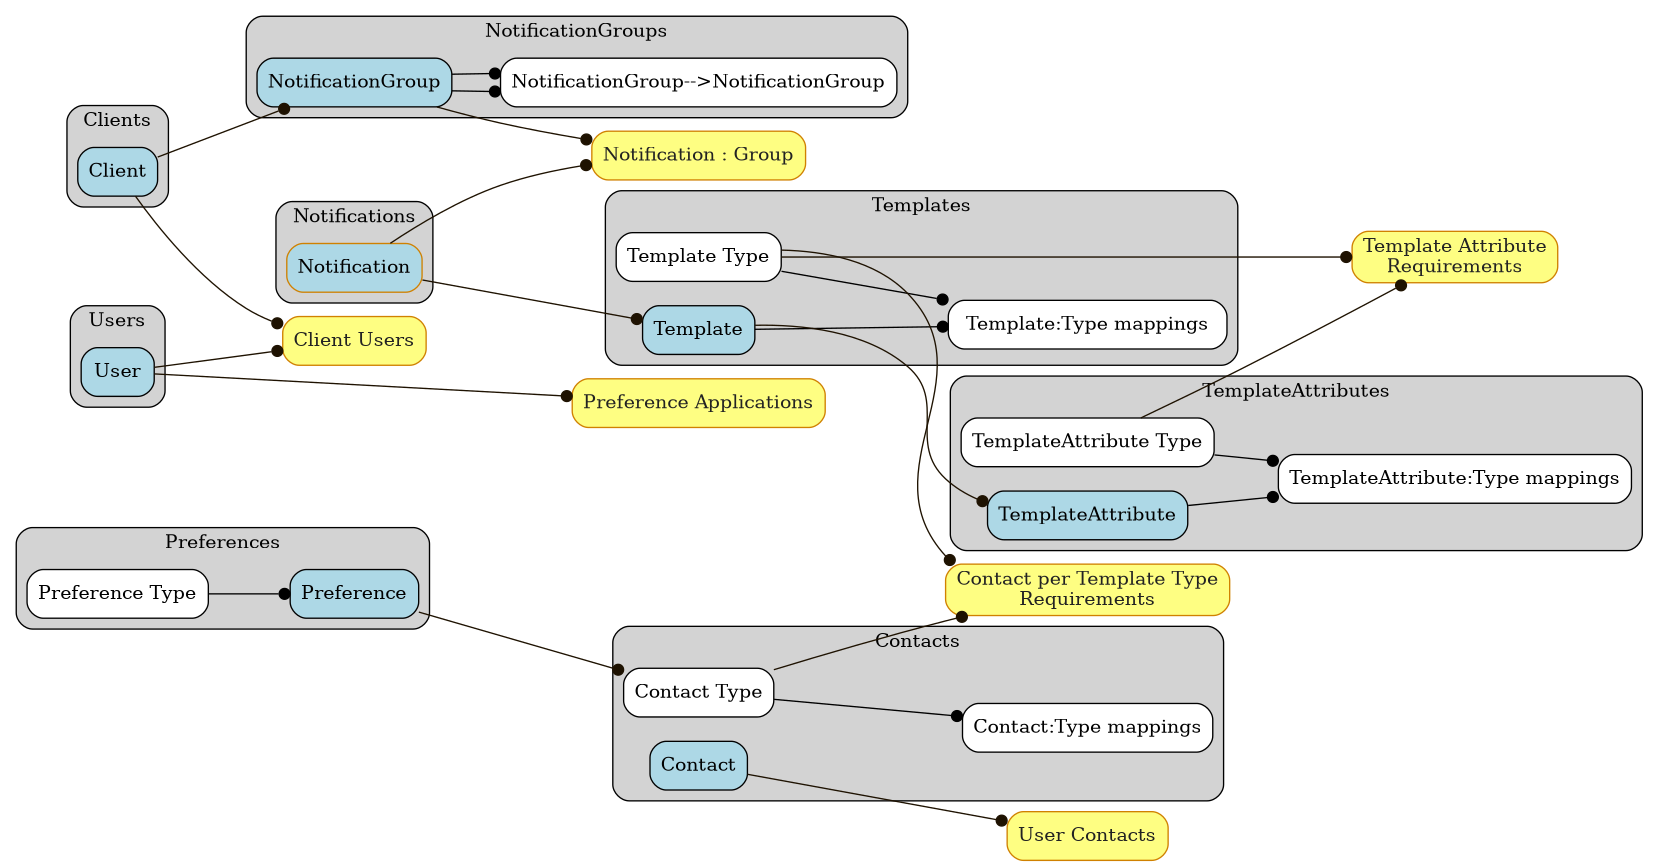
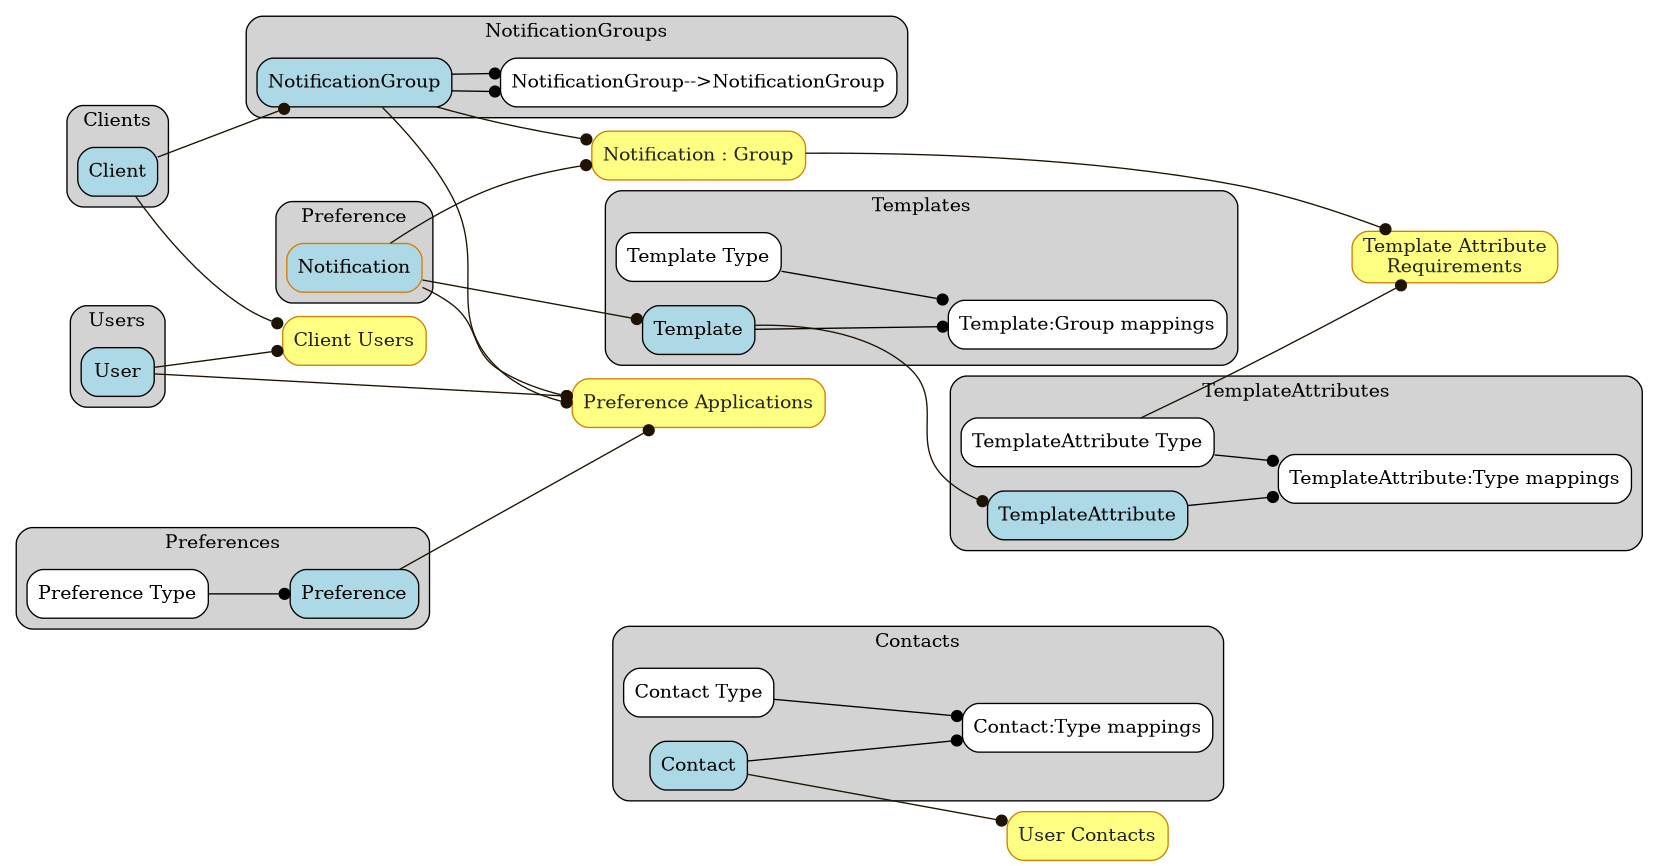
cluster "Notifications": label "Notifications" -> "Preference"
edge "Template Type" -> "Template Attribute Requirements": now "Notification : Group" -> "Template Attribute Requirements"
edge "NotificationGroup" -> "Preference Applications": added
edge "Notification" -> "Preference Applications": added
node "Template:Type mappings": label "Template:Type mappings" -> "Template:Group mappings"
node "Contact per Template Type Requirements": removed
edge "Preference" -> "Contact Type": now "Preference" -> "Preference Applications"
edge "Contact" -> "Contact:Type mappings": added
